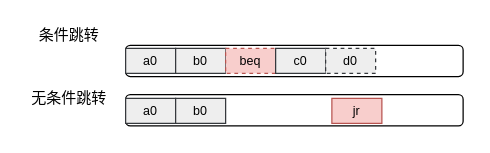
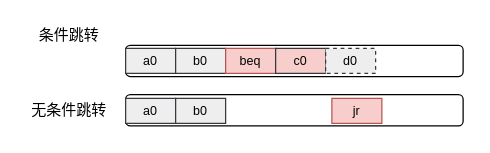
node "beq": style dashed -> solid
node "c0": fillcolor #eeeeee -> #f8cecc
node "无条件跳转": moved (69, 98) -> (69, 110)
